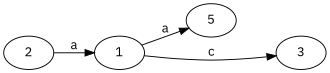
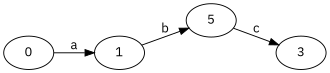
edge "1" -> "5": label "a" -> "b"
node "2": label "2" -> "0"
edge "1" -> "3": now "5" -> "3"
